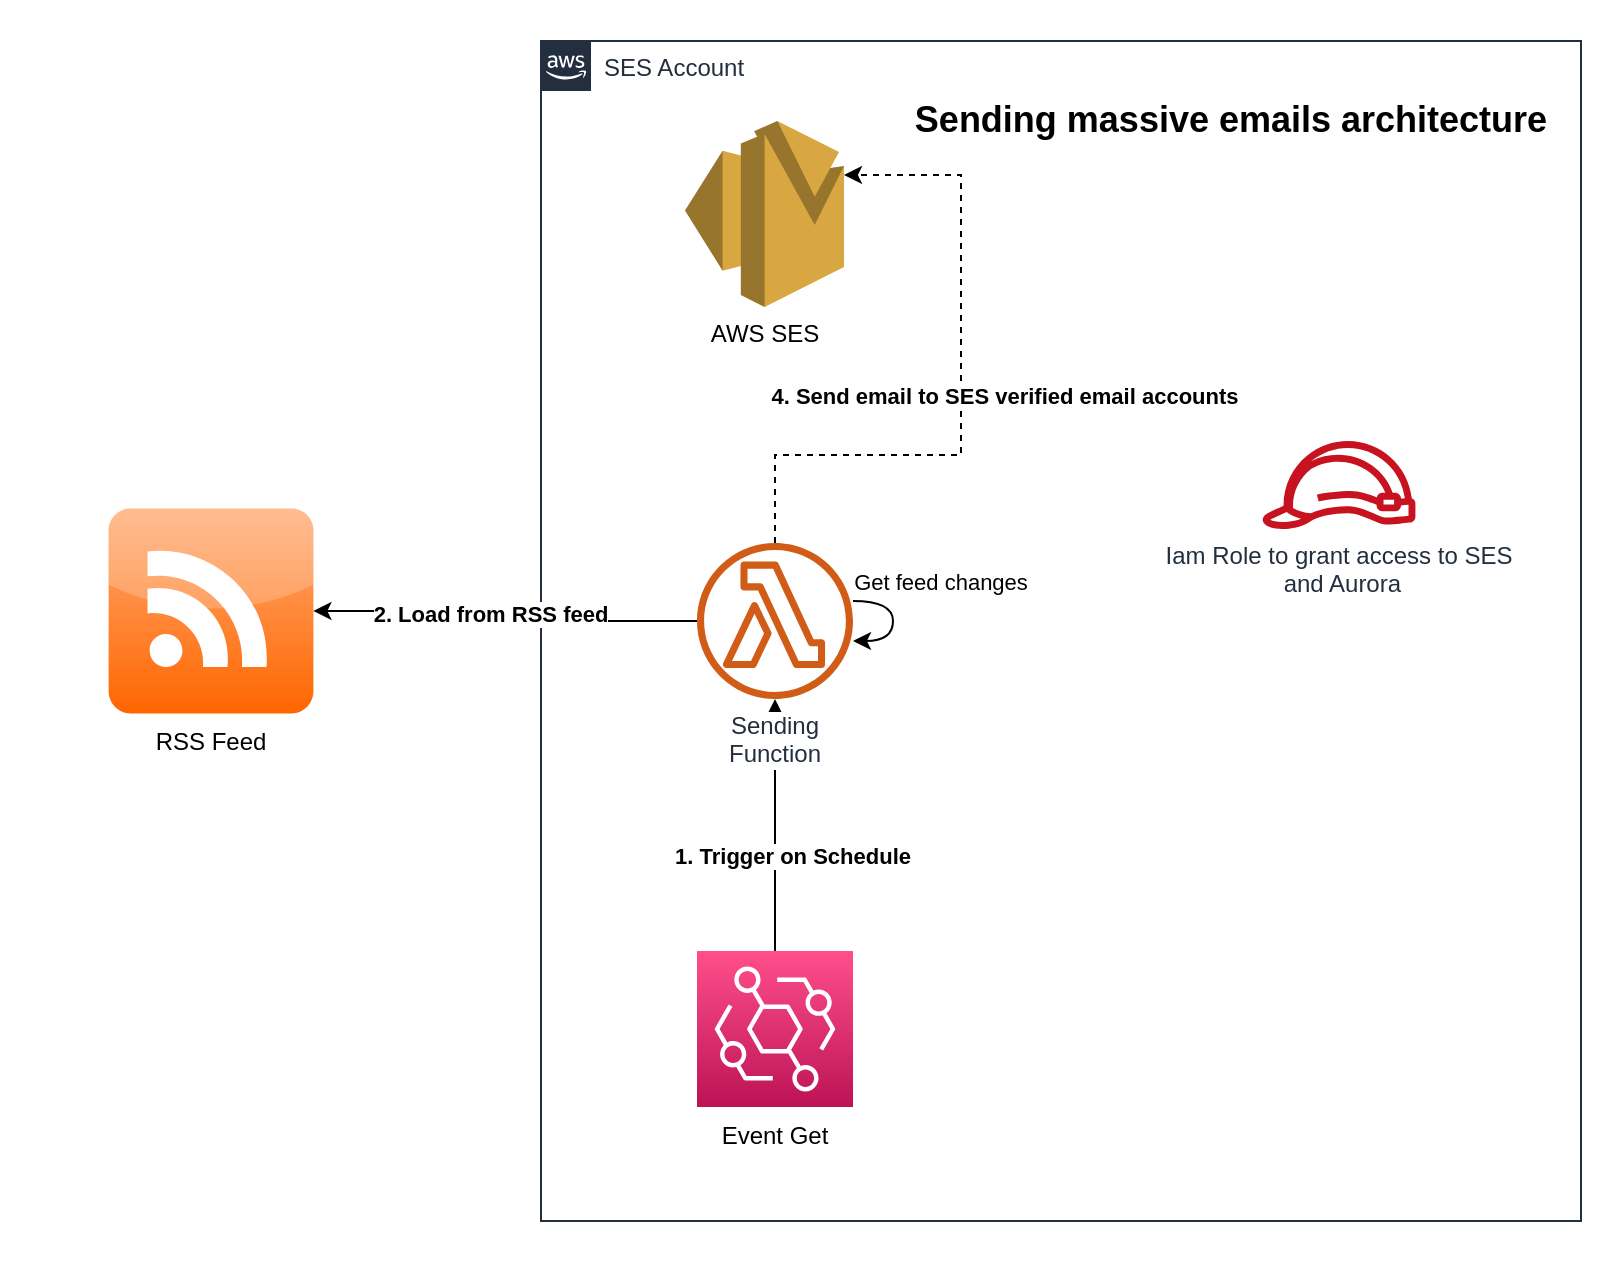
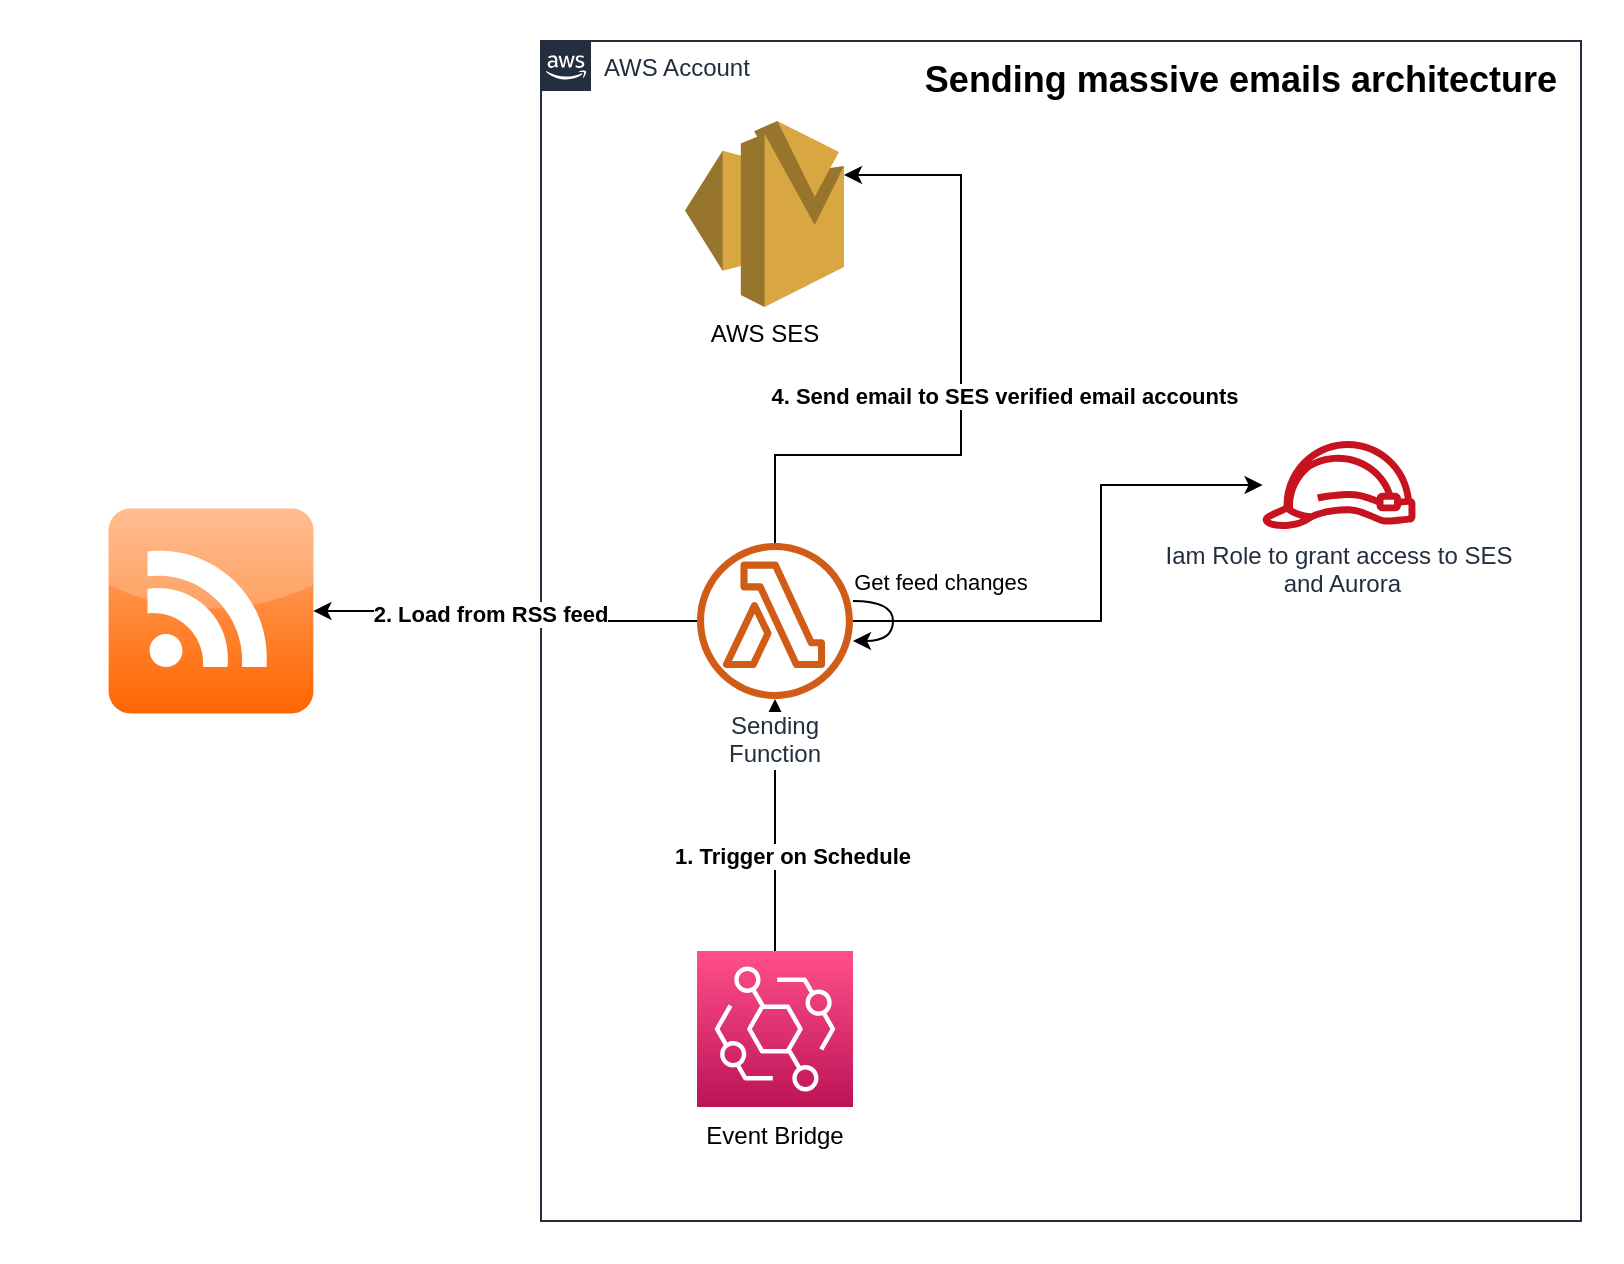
node "SES Account": label "SES Account" -> "AWS Account"
node "Sending massive emails architecture": moved (1231, 121) -> (1241, 81)
edge "Sending Function" -> "AWS SES": style dashed -> solid
edge "Sending Function" -> "Iam Role to grant access to SES and Aurora": added
node "RSS Feed": removed
node "Event Get": label "Event Get" -> "Event Bridge"
